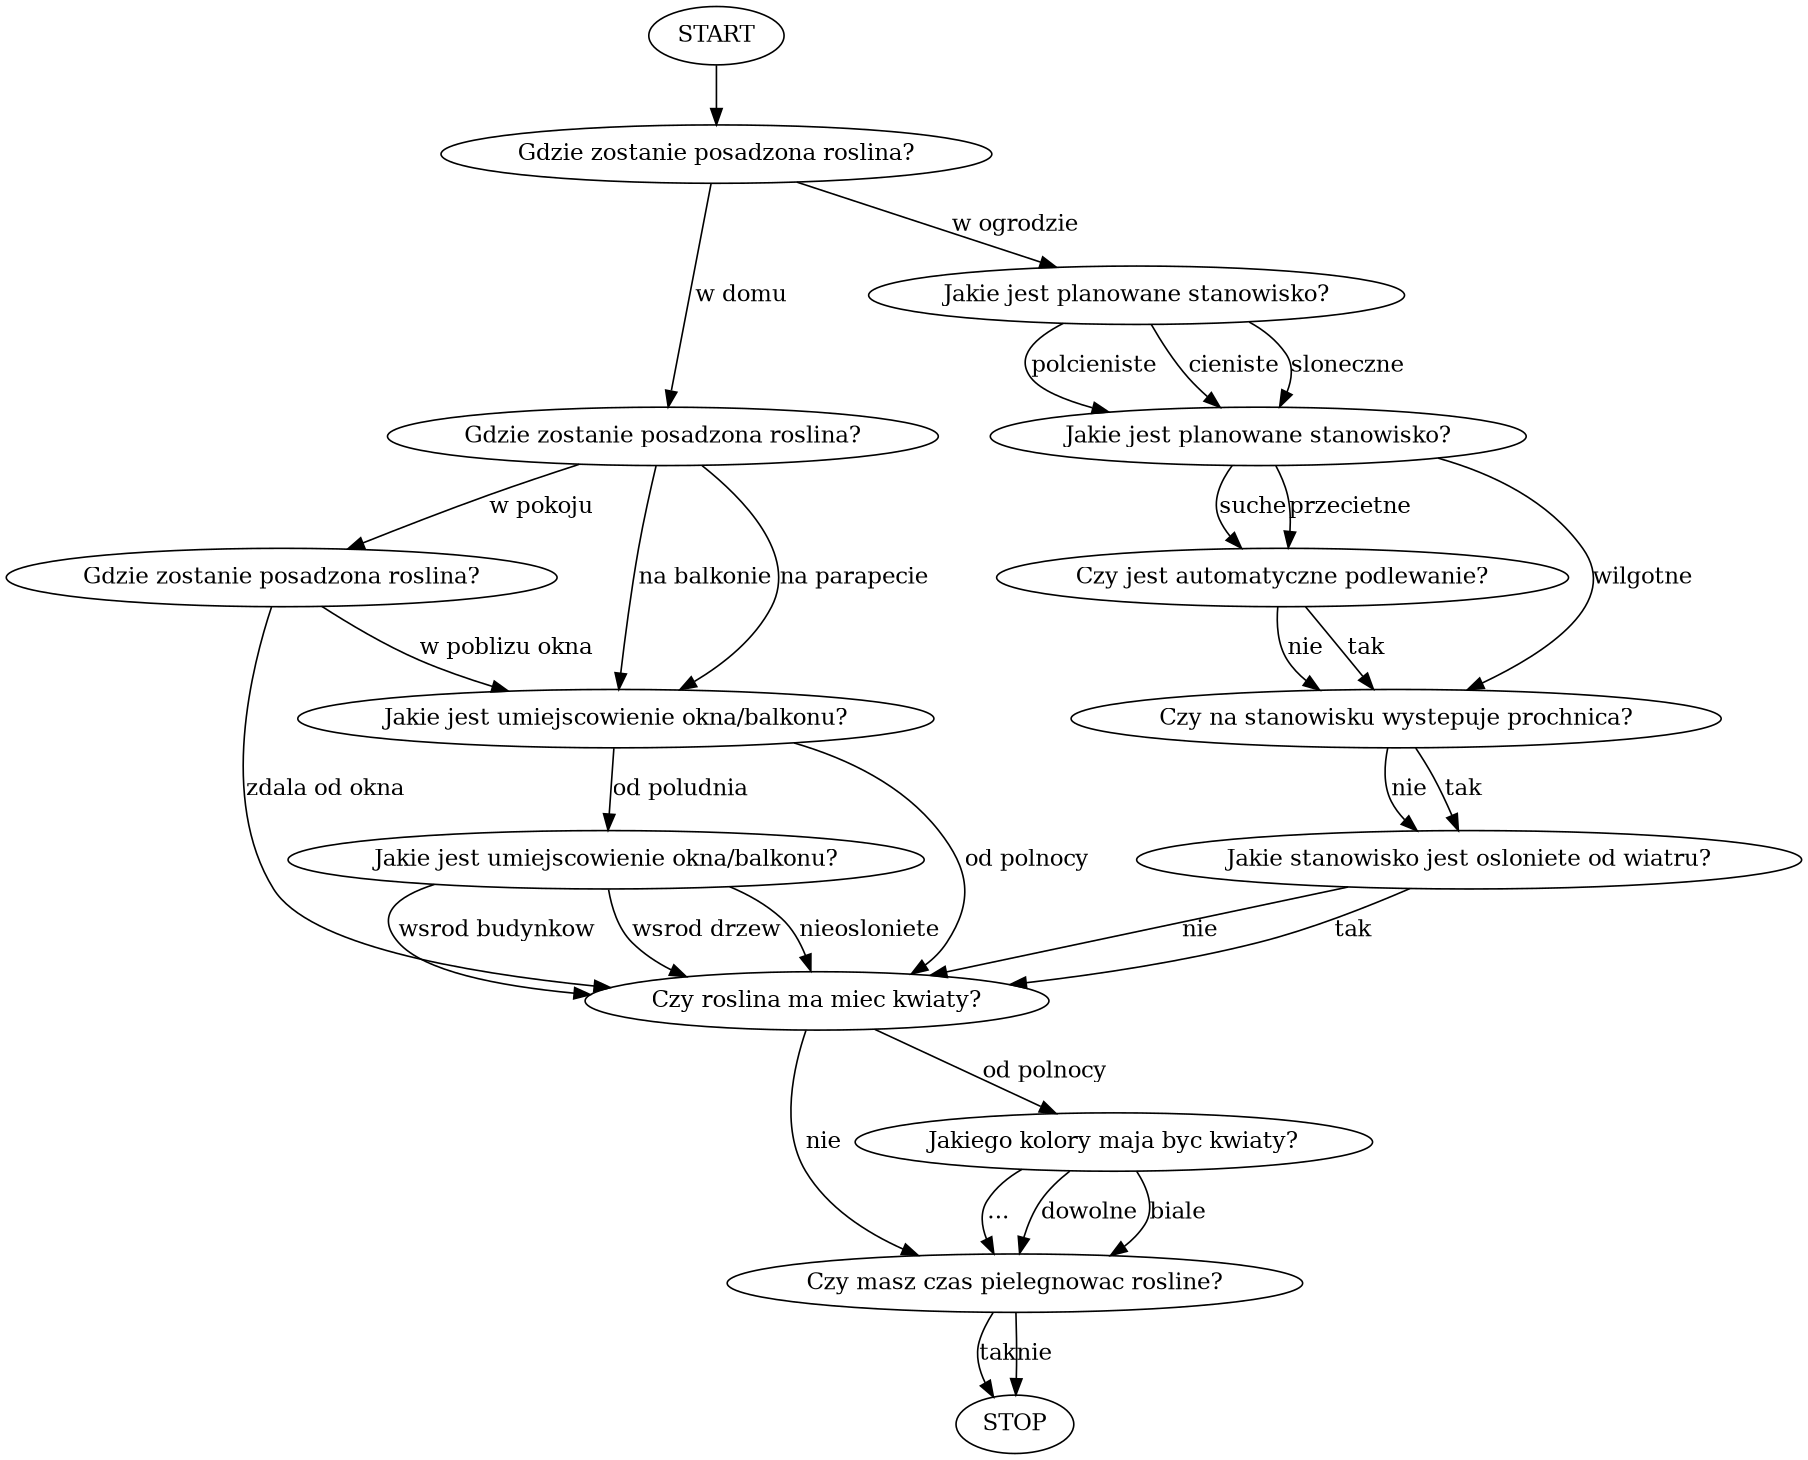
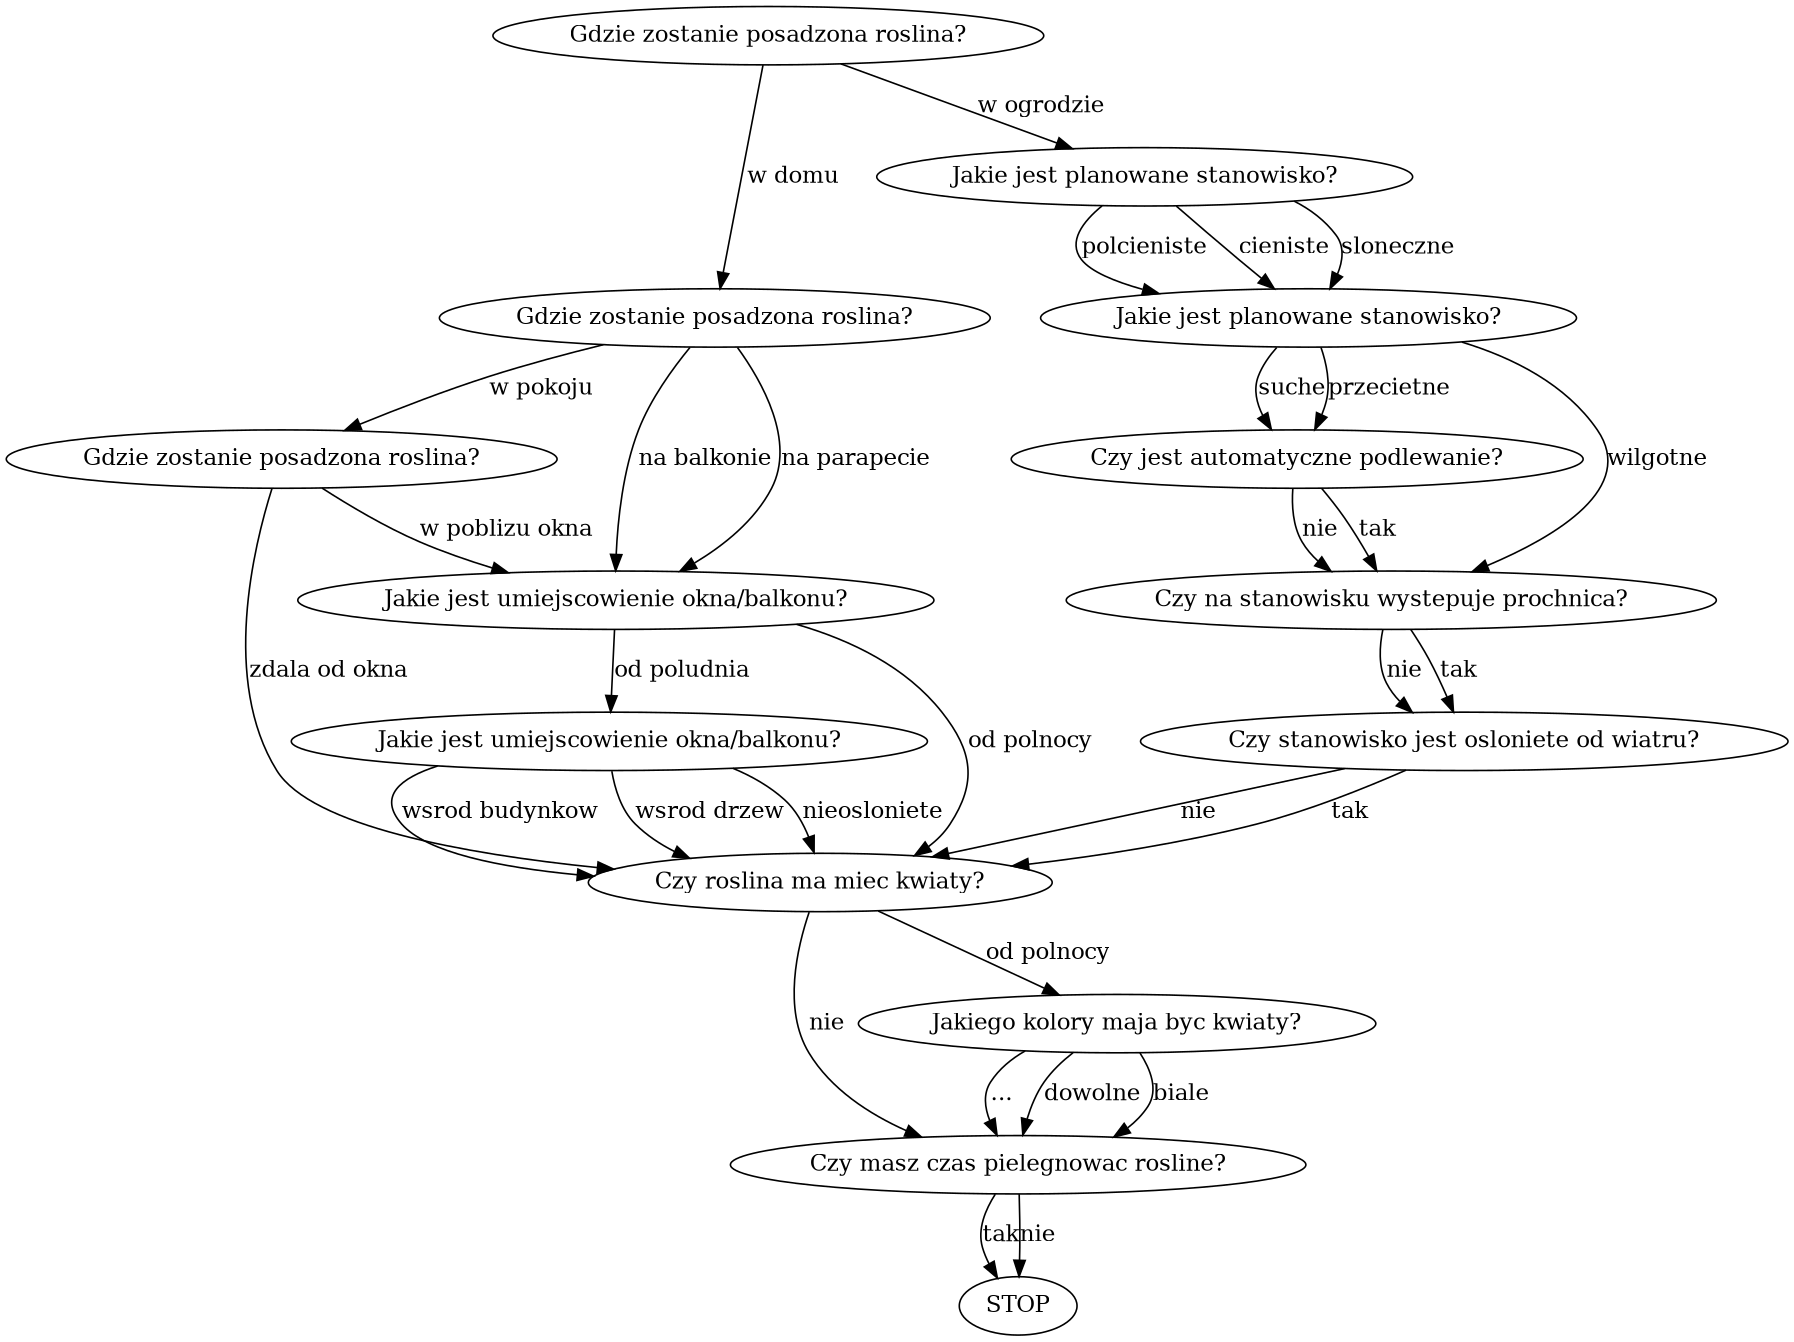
node "START": removed
node "Jakie stanowisko jest osloniete od wiatru?": label "Jakie stanowisko jest osloniete od wiatru?" -> "Czy stanowisko jest osloniete od wiatru?"
